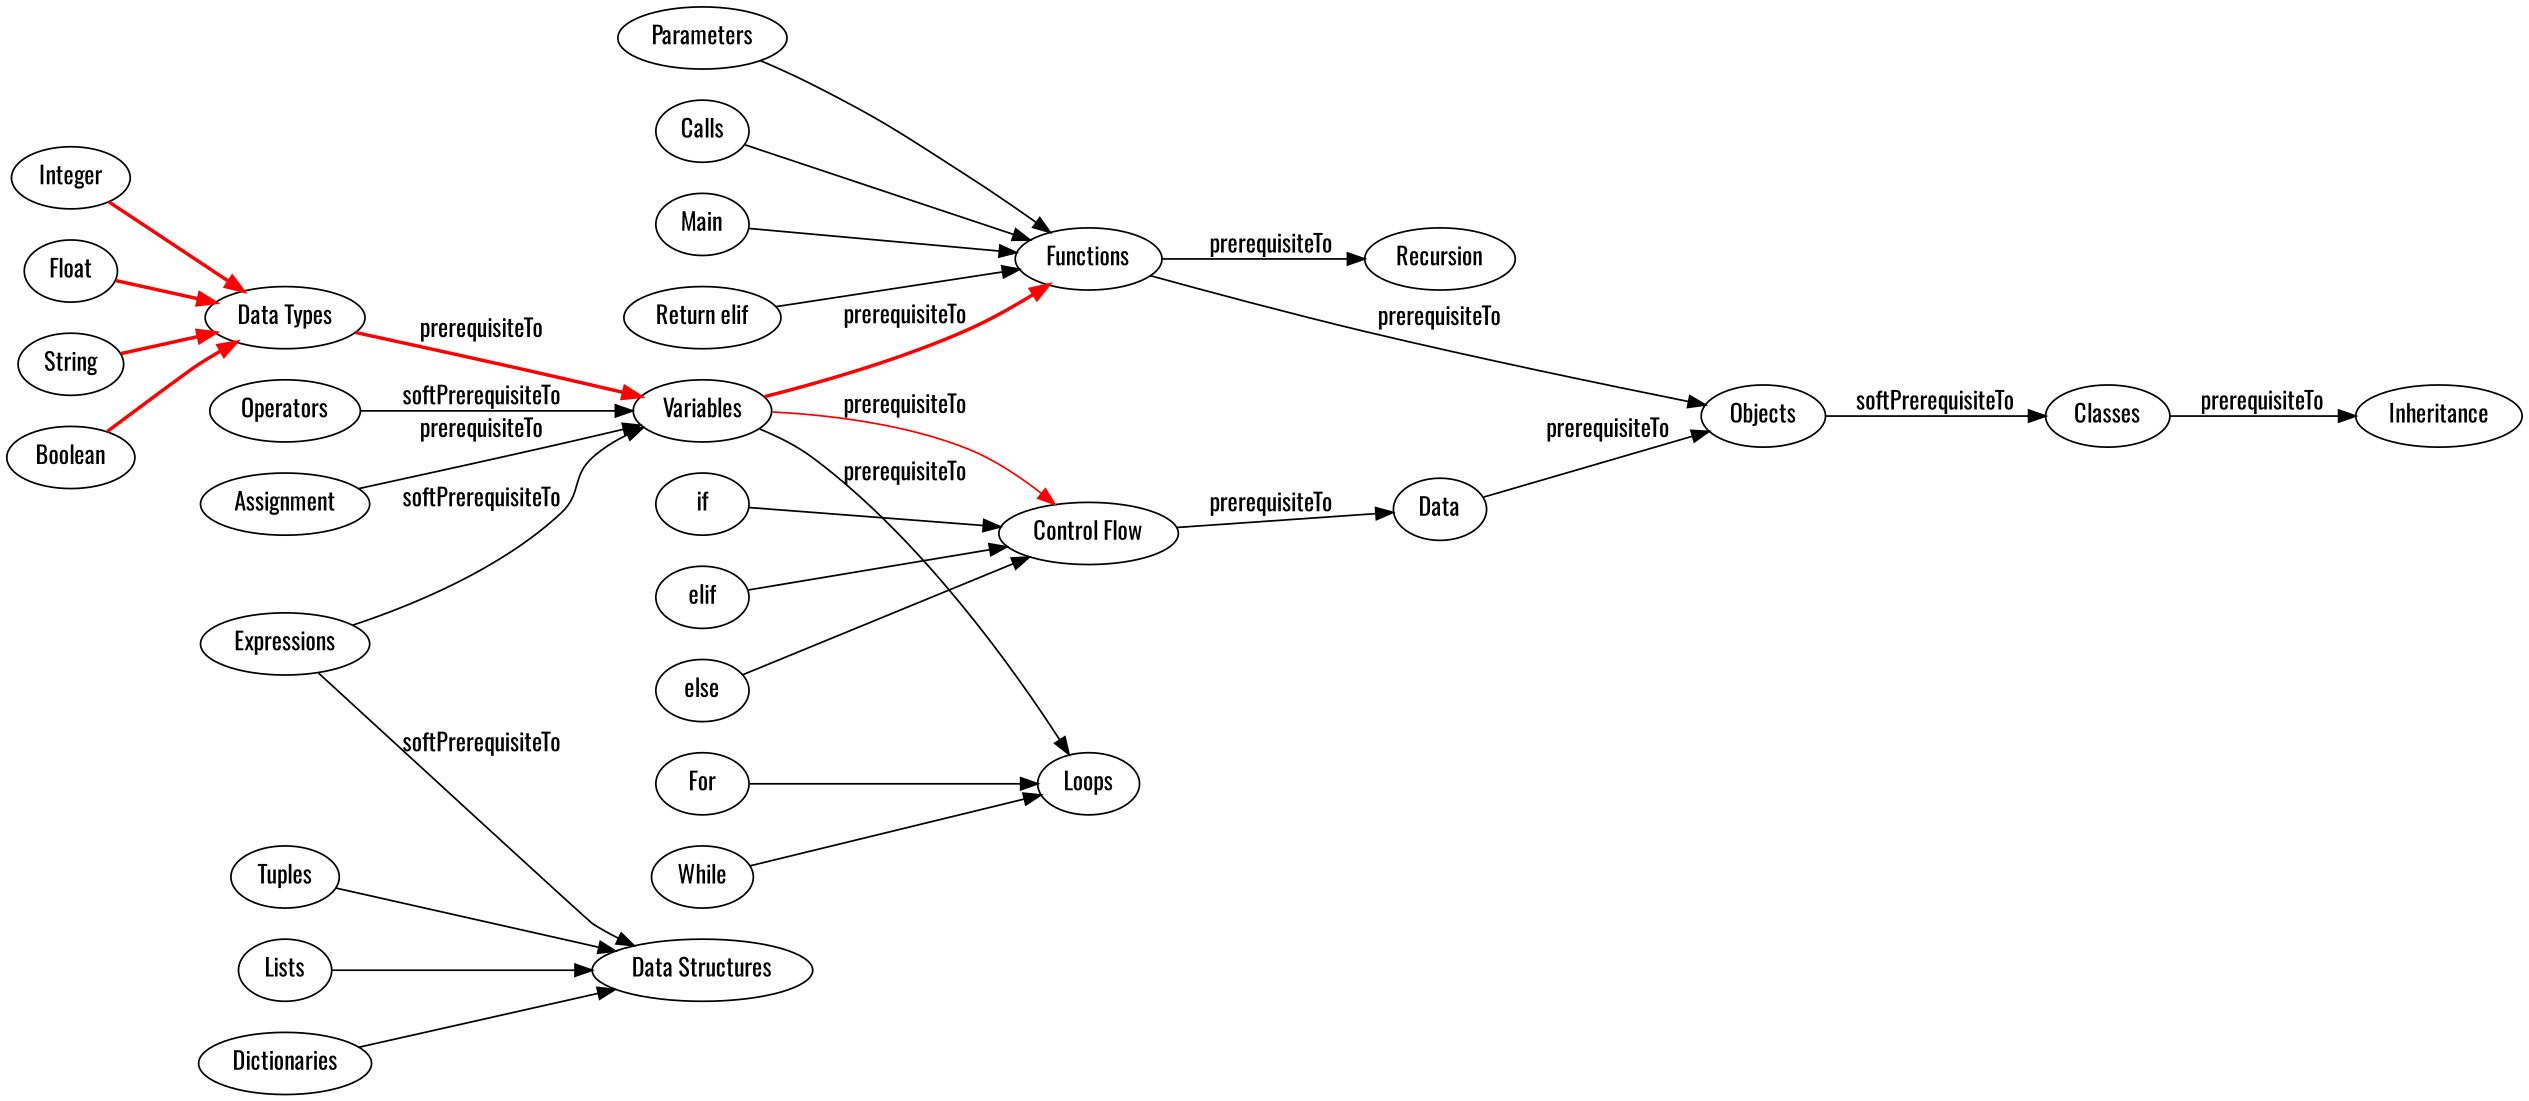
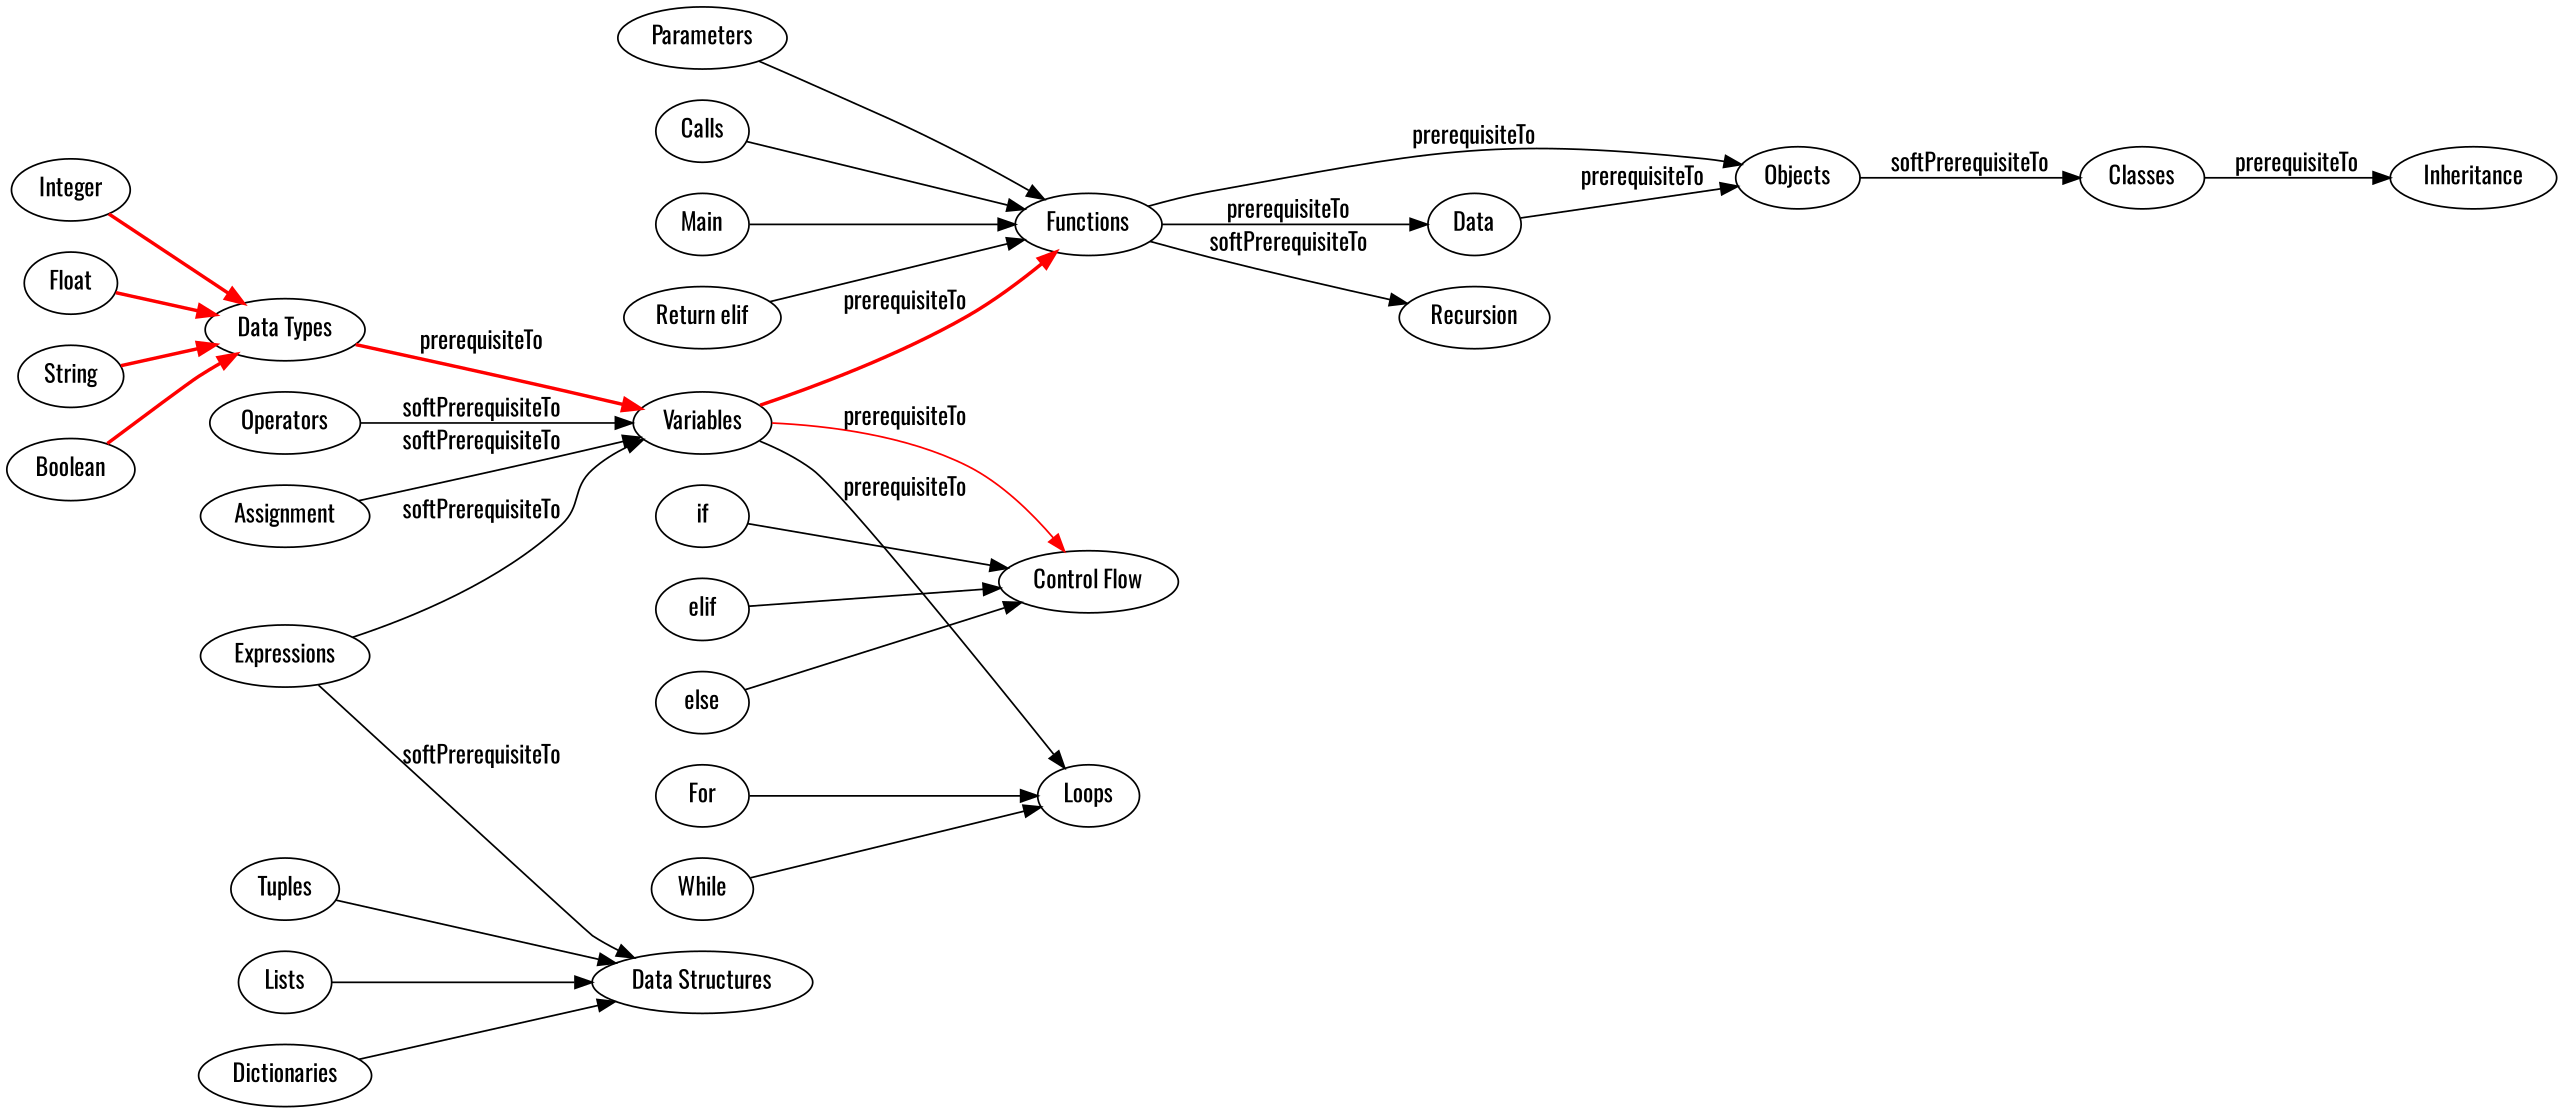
edge "Functions" -> "Recursion": label "prerequisiteTo" -> "softPrerequisiteTo"
edge "Assignment" -> "Variables": label "prerequisiteTo" -> "softPrerequisiteTo"
edge "Control Flow" -> "Data": now "Functions" -> "Data"
